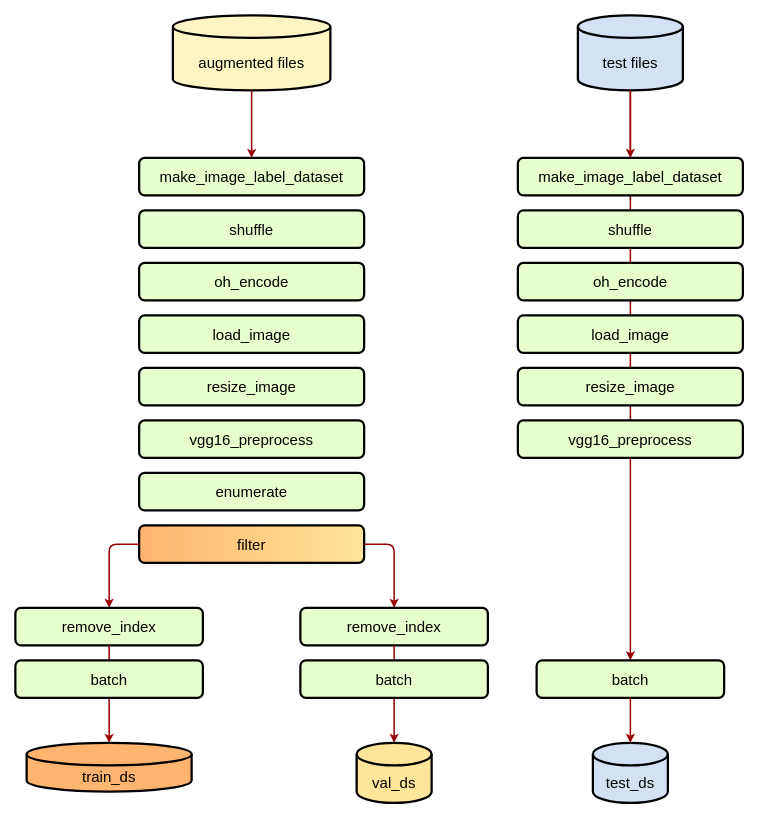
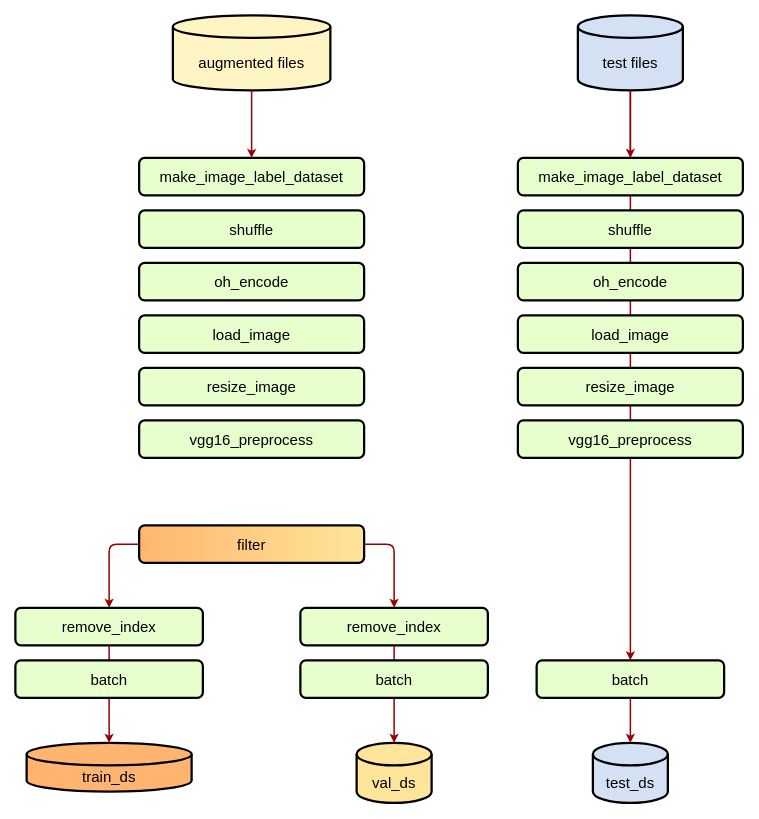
node "enumerate": removed
